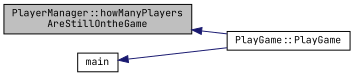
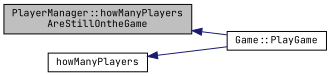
node "PlayGame::PlayGame": label "PlayGame::PlayGame" -> "Game::PlayGame"
node "main": label "main" -> "howManyPlayers"
